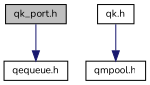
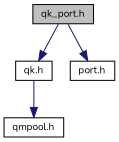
edge "qk_port.h" -> "qk.h": added
node "qequeue.h": label "qequeue.h" -> "port.h"
